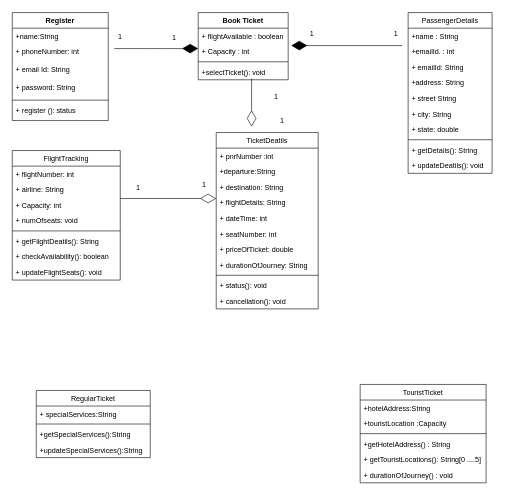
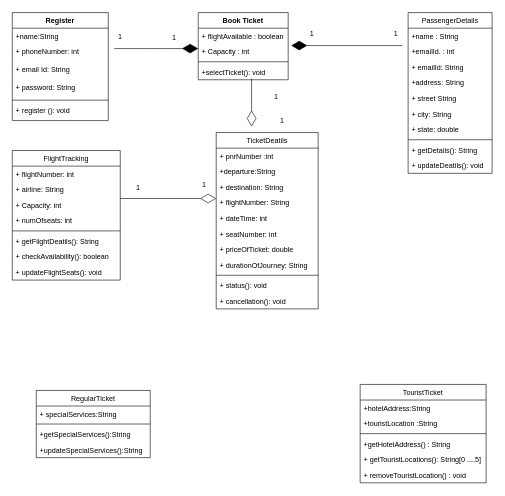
node "+ register (): status": label "+ register (): status" -> "+ register (): void"
node "+ flightDetails: String": label "+ flightDetails: String" -> "+ flightNumber: String"
node "+ numOfseats: void": label "+ numOfseats: void" -> "+ numOfseats: int"
node "+touristLocation :Capacity": label "+touristLocation :Capacity" -> "+touristLocation :String"
node "+ durationOfJourney() : void": label "+ durationOfJourney() : void" -> "+ removeTouristLocation() : void"
